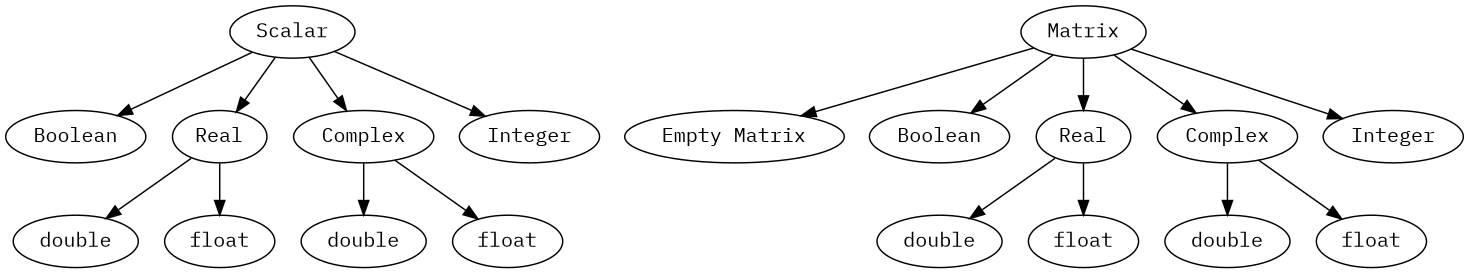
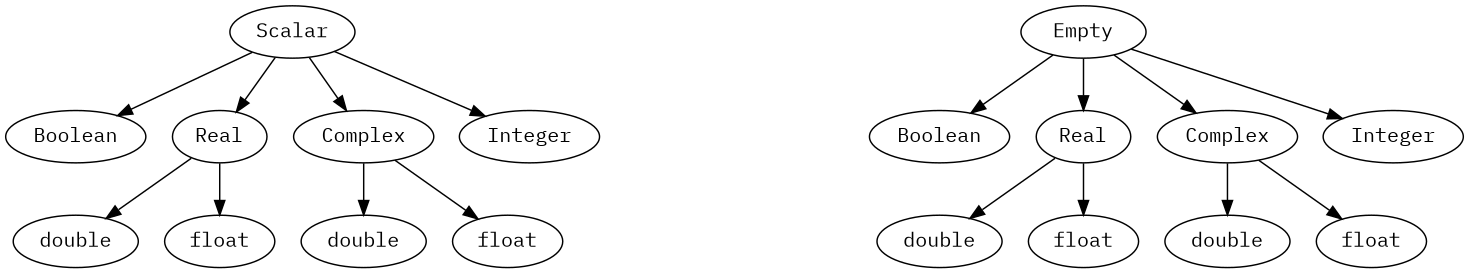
node "Matrix": label "Matrix" -> "Empty"
node "Empty Matrix": removed
